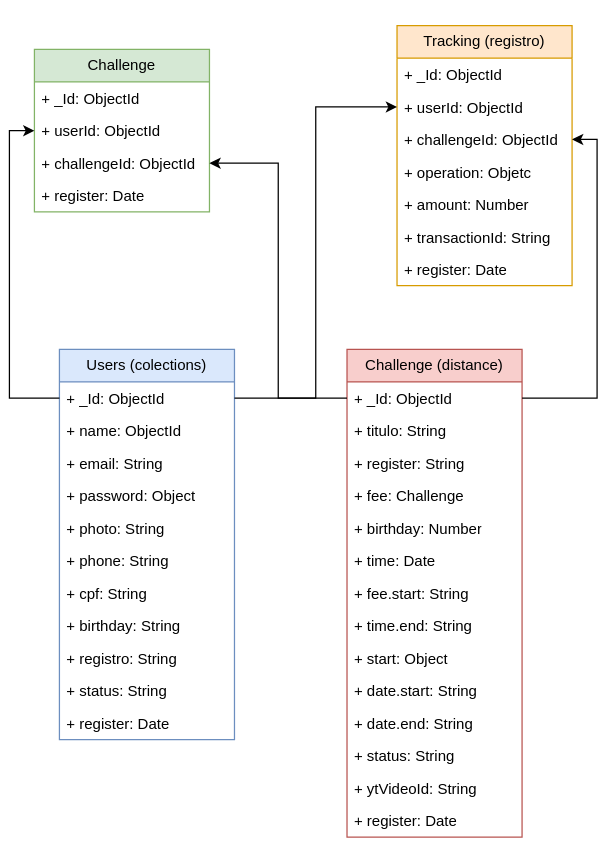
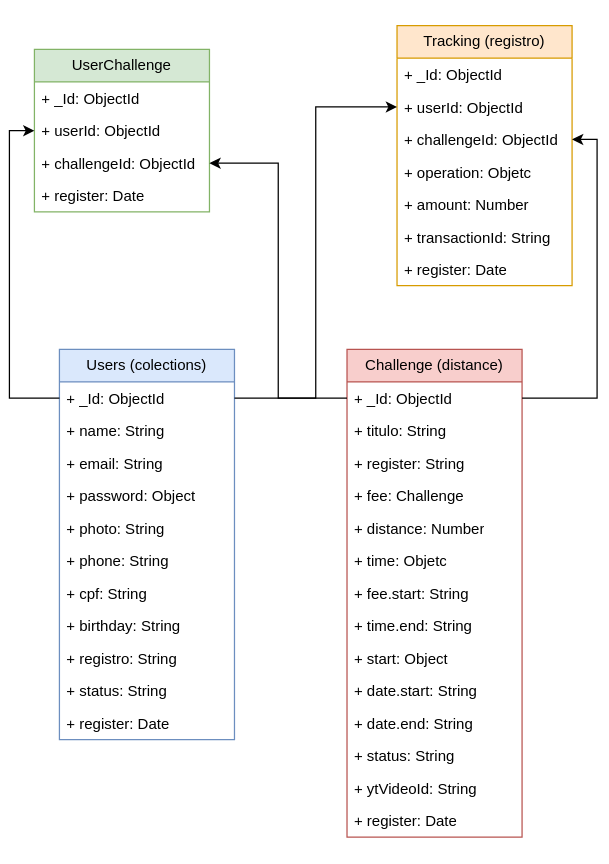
node "Challenge": label "Challenge" -> "UserChallenge"
node "+ name: ObjectId": label "+ name: ObjectId" -> "+ name: String"
node "+ birthday: Number": label "+ birthday: Number" -> "+ distance: Number"
node "+ time: Date": label "+ time: Date" -> "+ time: Objetc"
